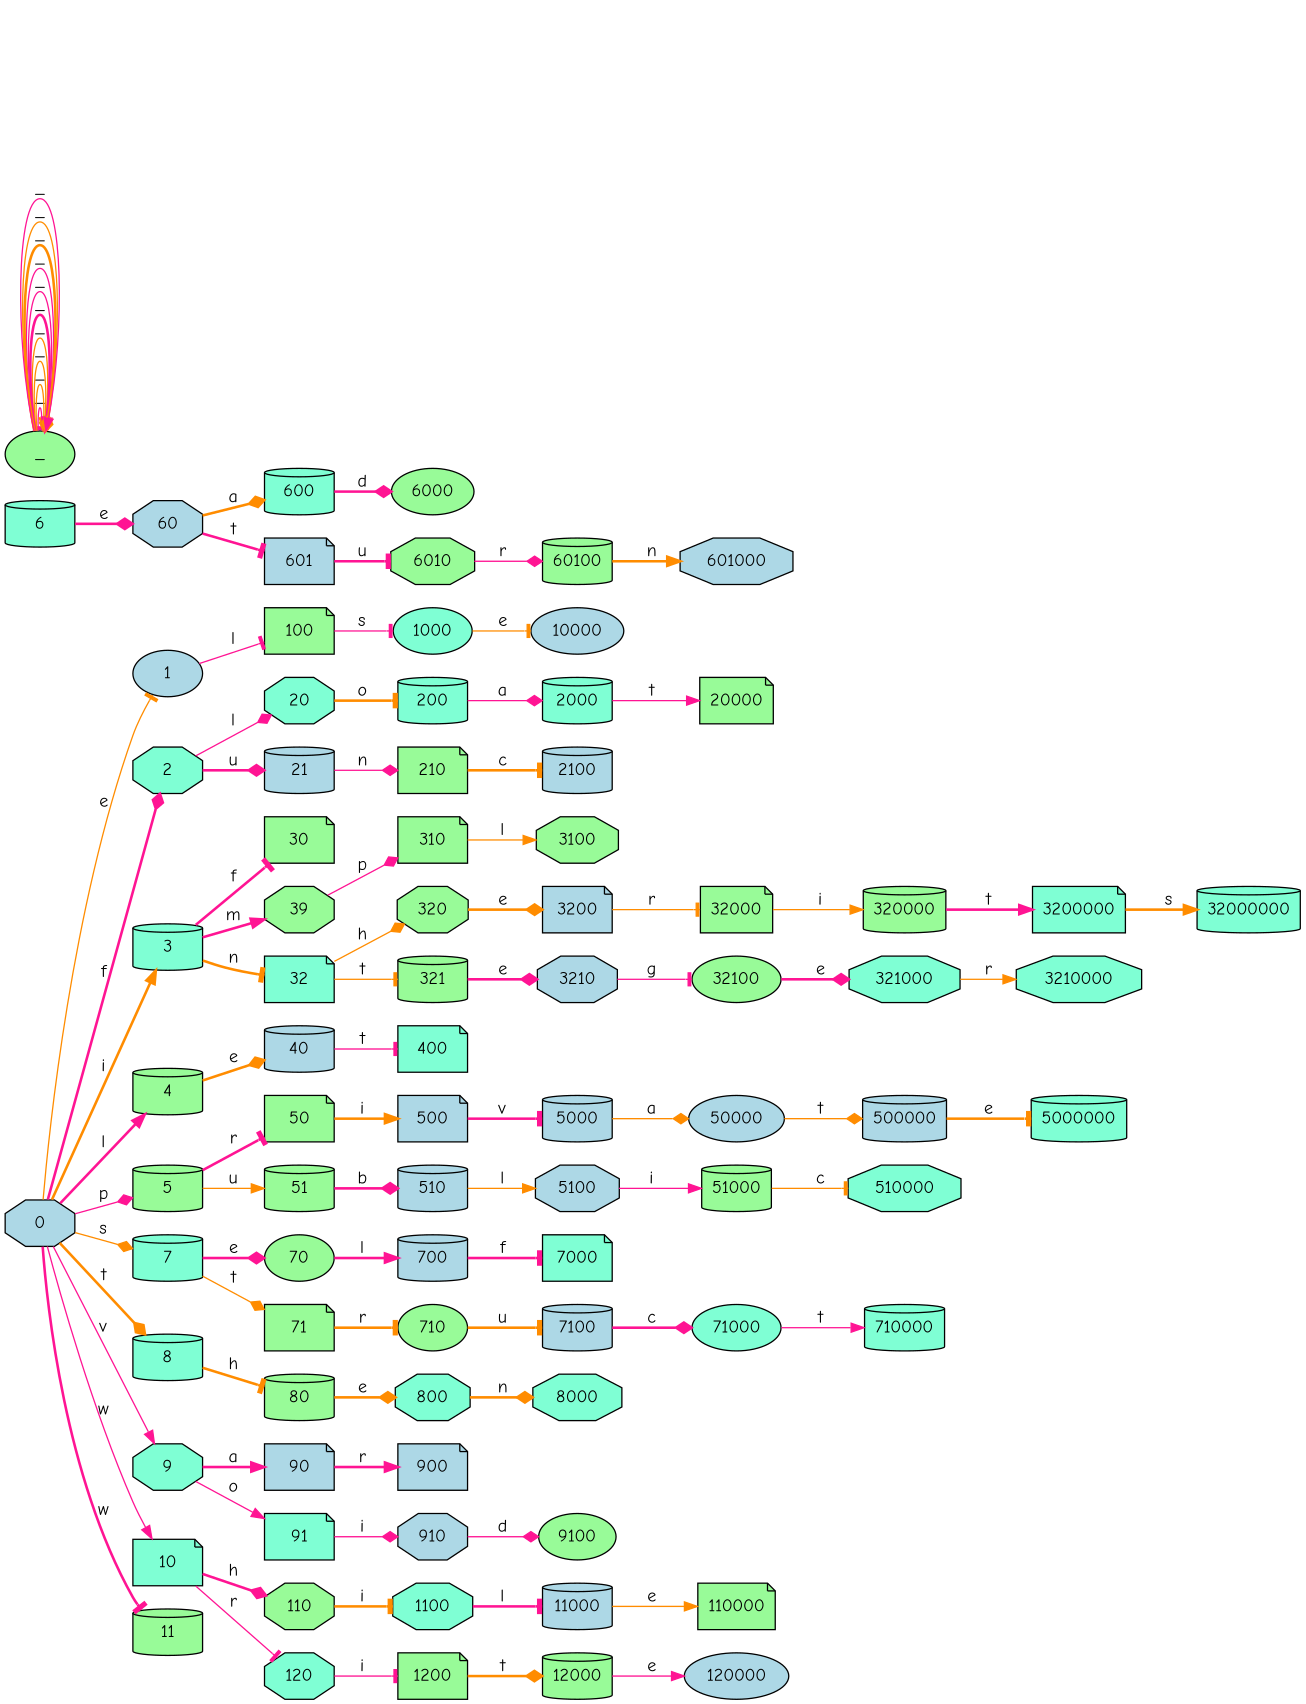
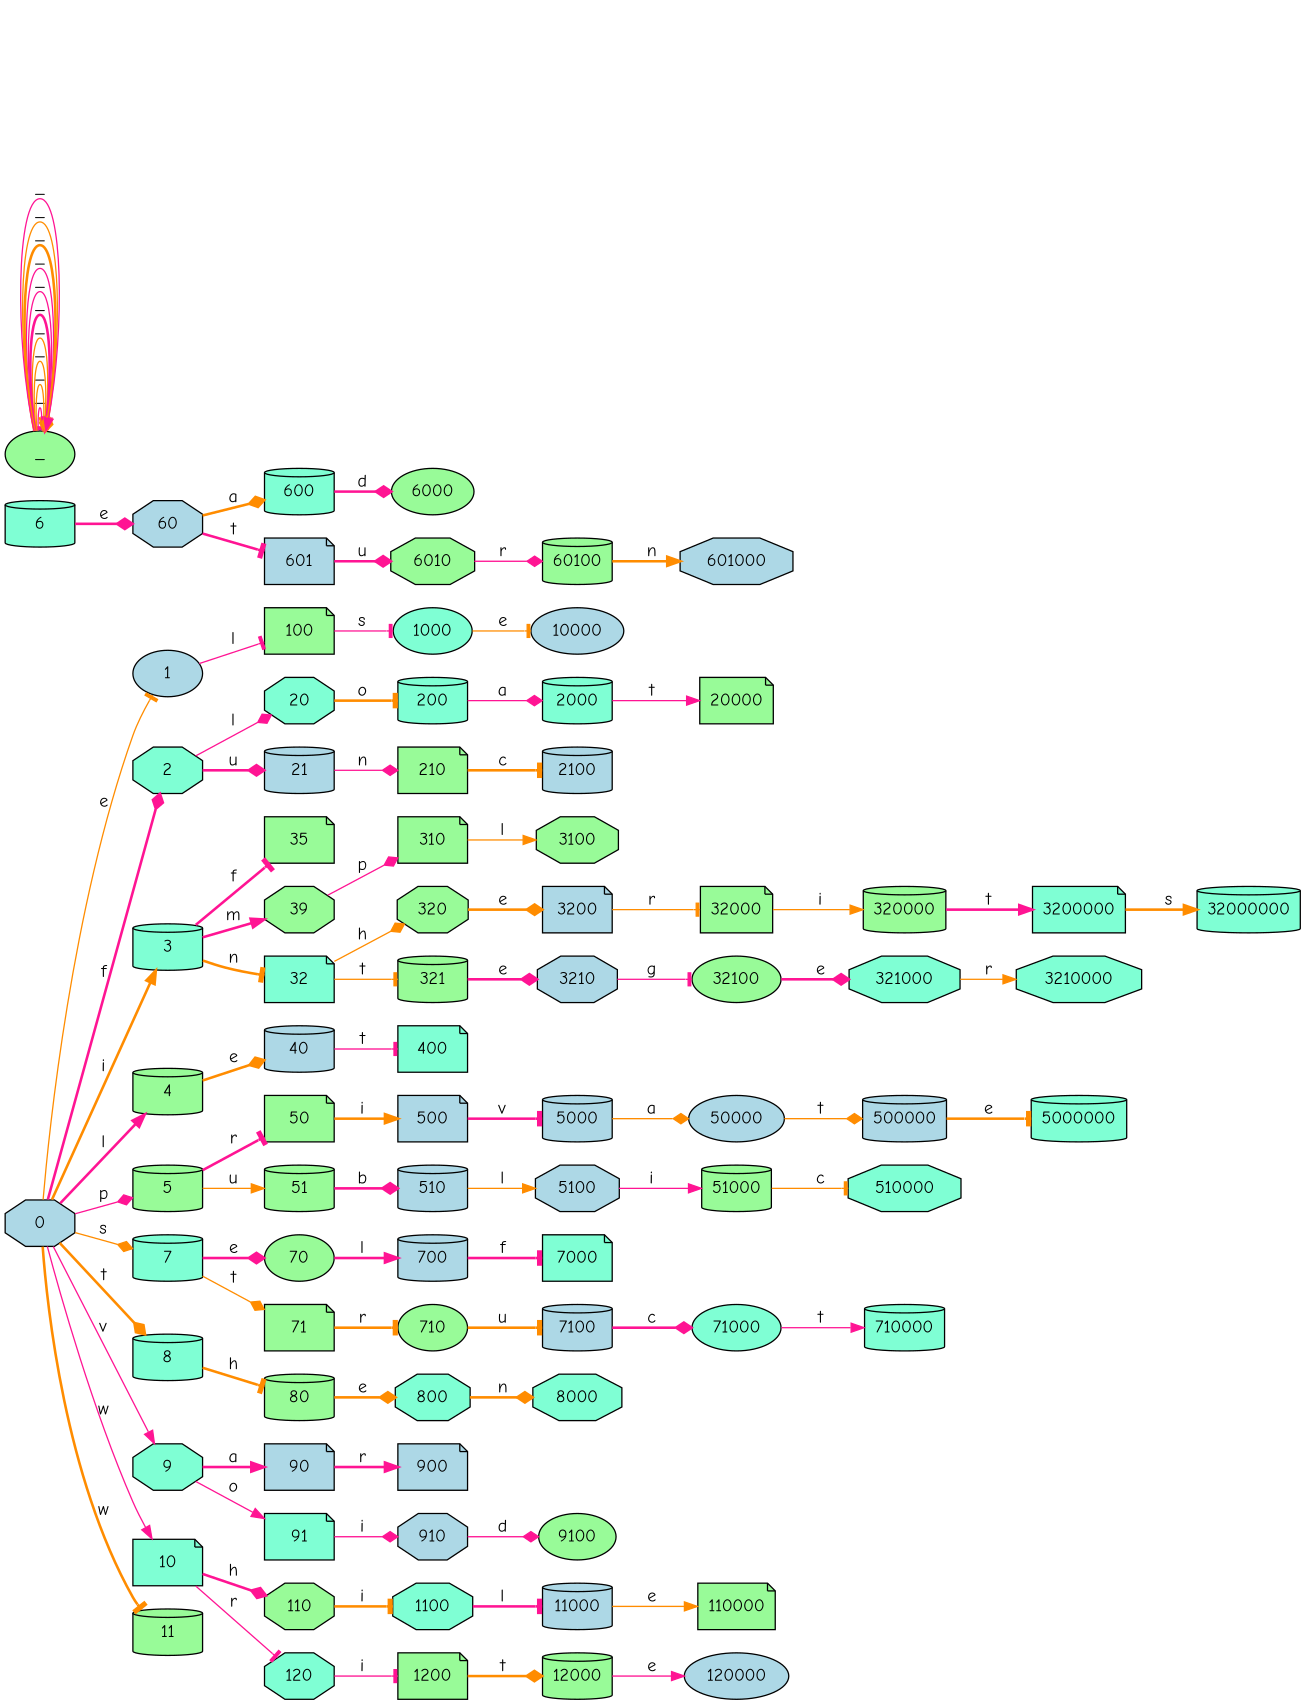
edge "601" -> "6010": arrowhead tee -> diamond
node "30": label "30" -> "35"
edge "0" -> "11": color deeppink -> darkorange
